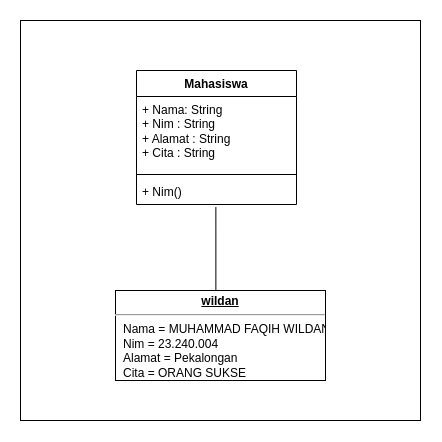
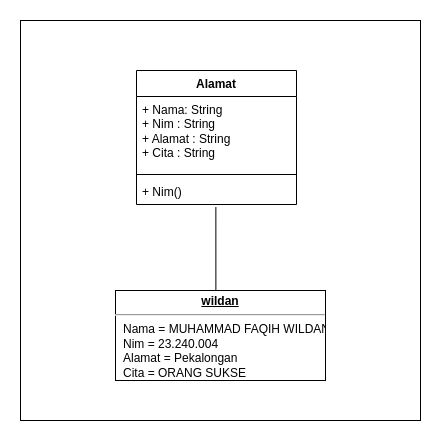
node "Mahasiswa": label "Mahasiswa" -> "Alamat"
